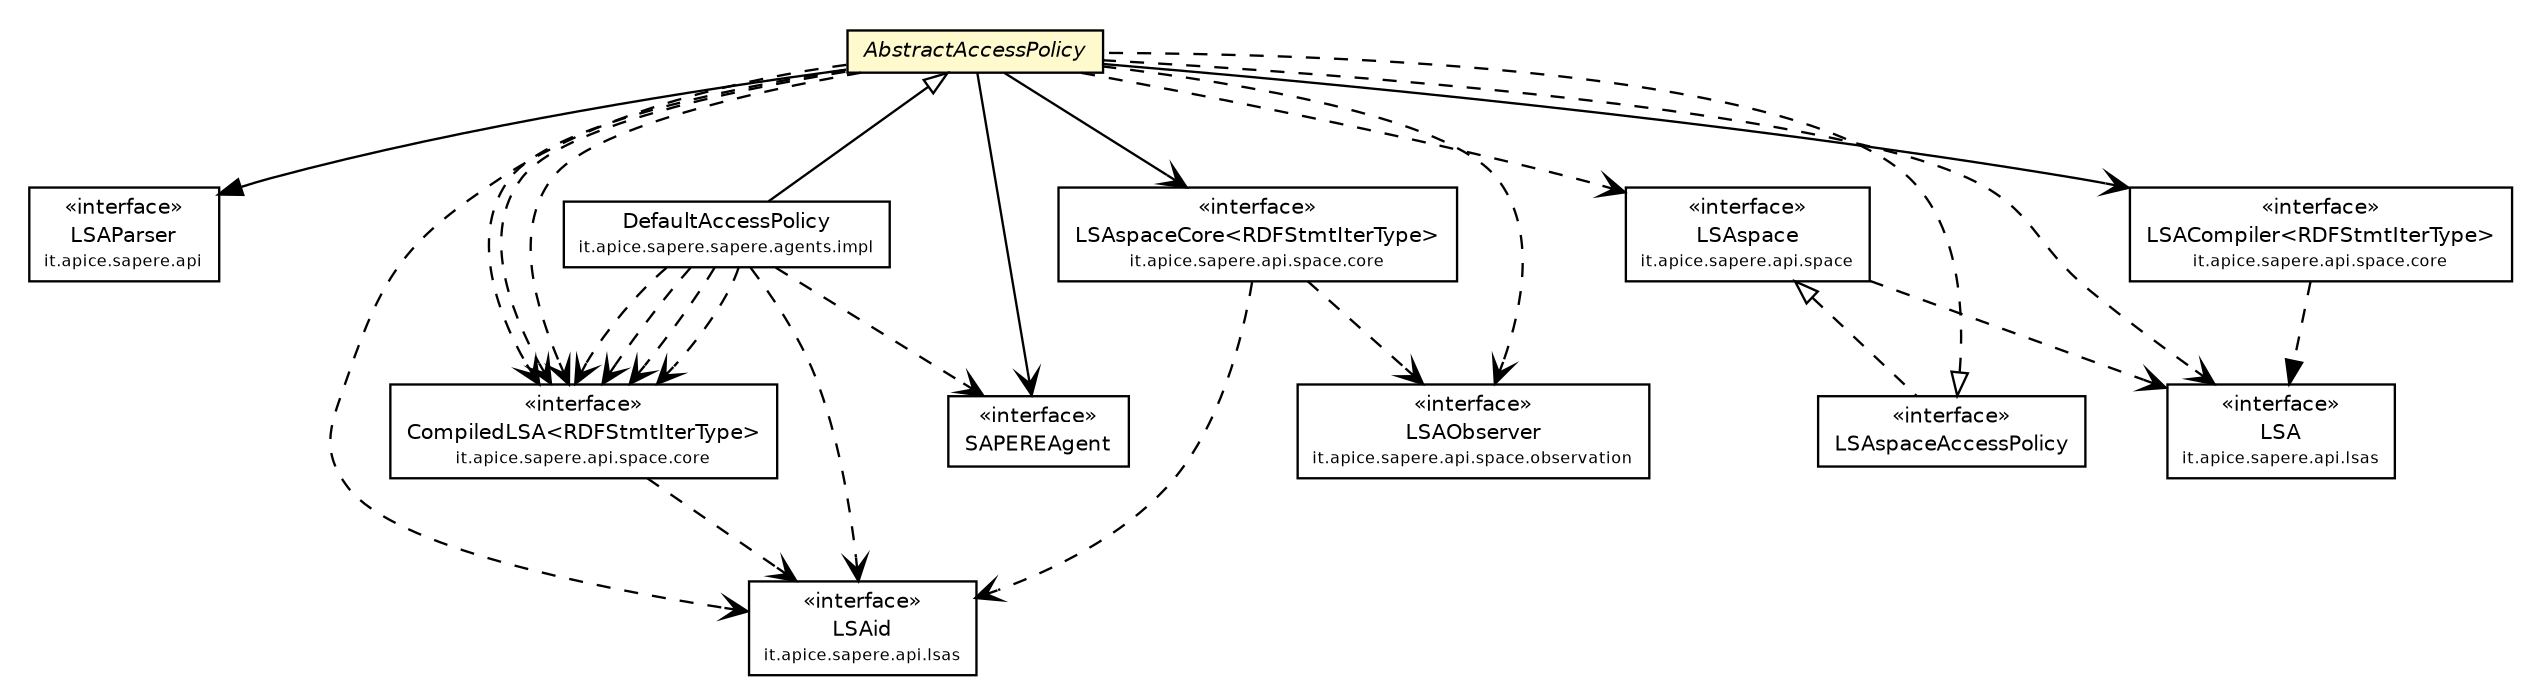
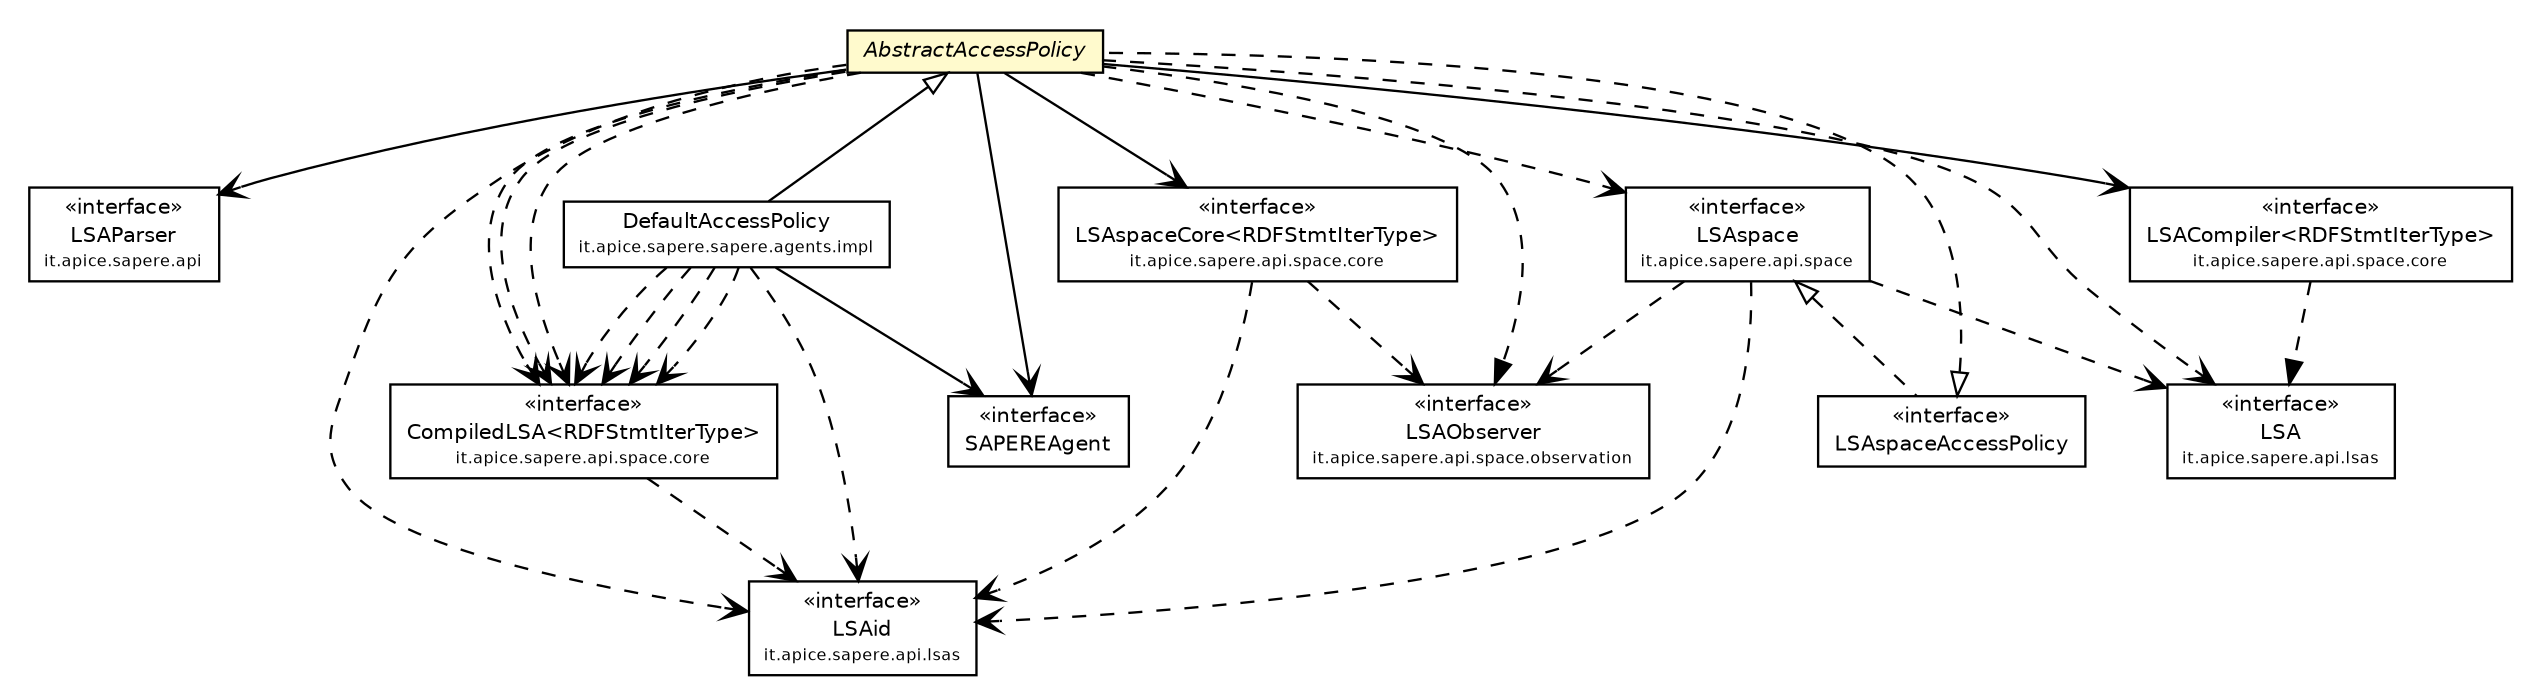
edge "AbstractAccessPolicy" -> "LSAObserver": arrowhead open -> normal
edge "AbstractAccessPolicy" -> "LSAParser": arrowhead normal -> open
edge "DefaultAccessPolicy" -> "SAPEREAgent": style dashed -> solid
edge "LSAspace" -> "LSAObserver": added
edge "LSAspace" -> "LSAid": added
